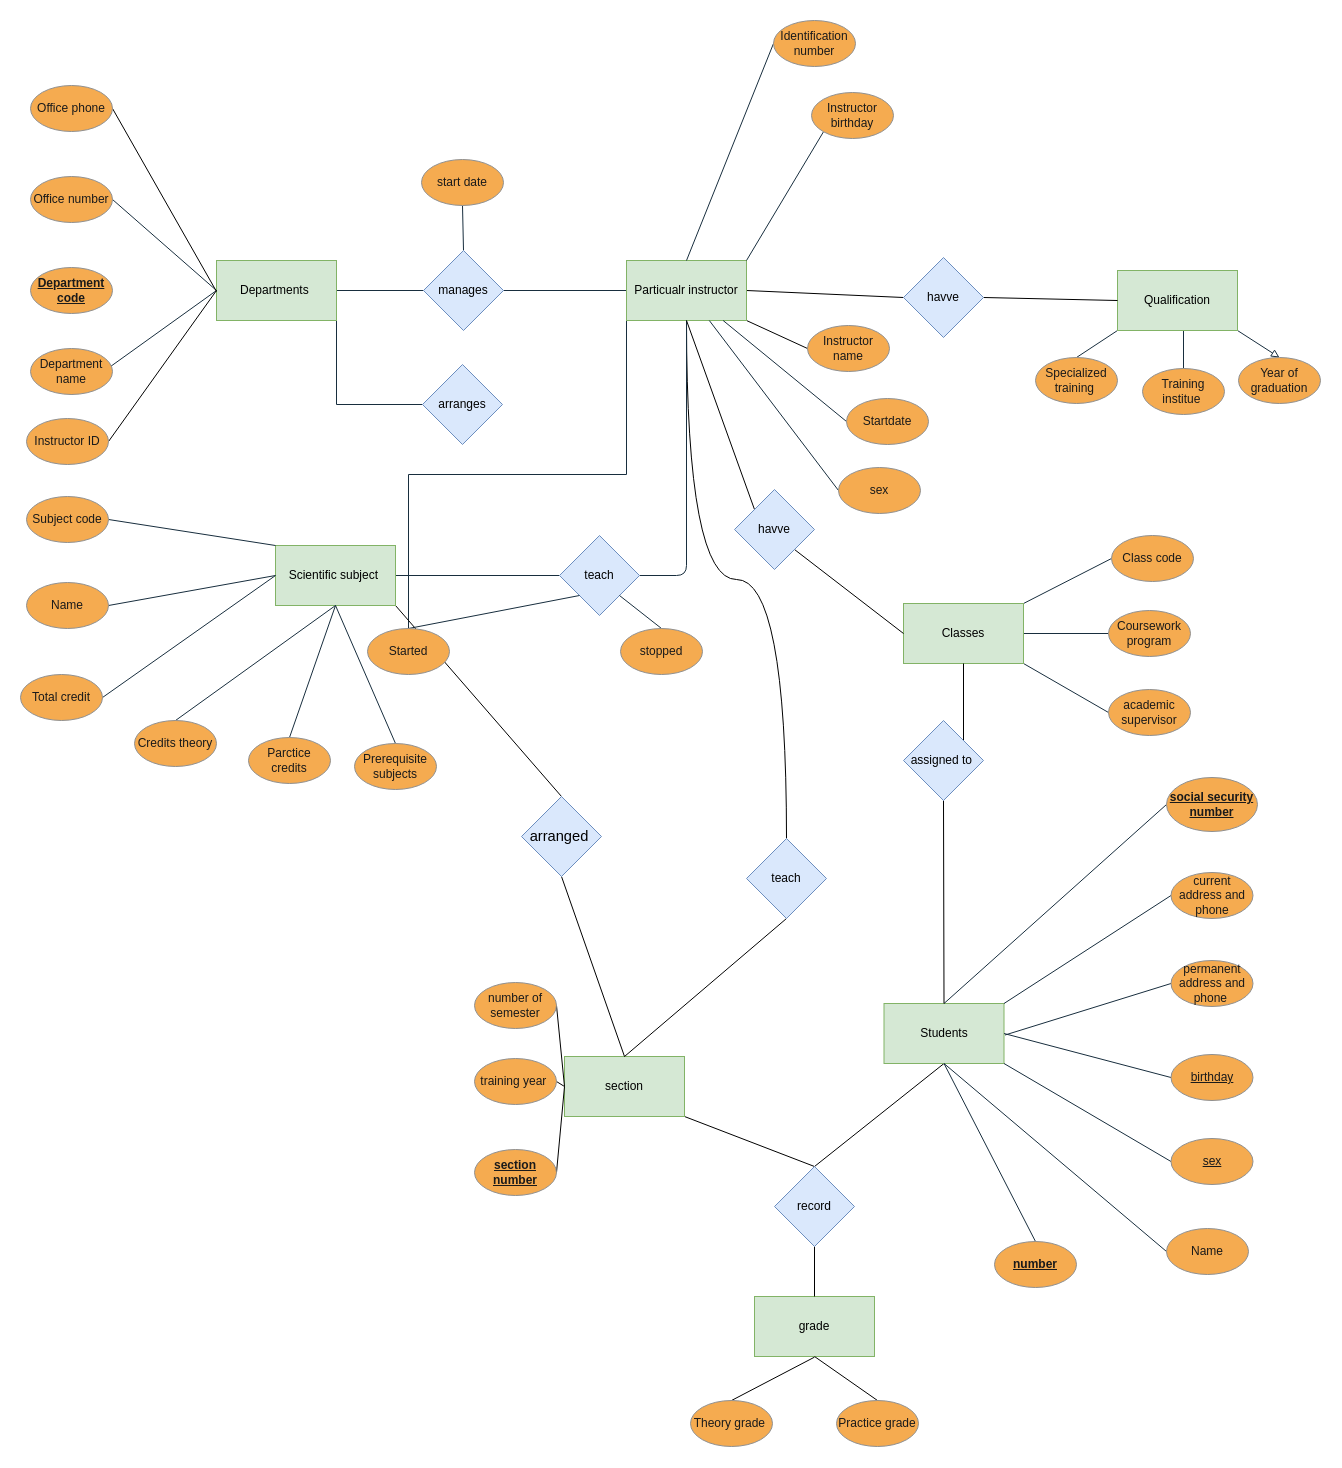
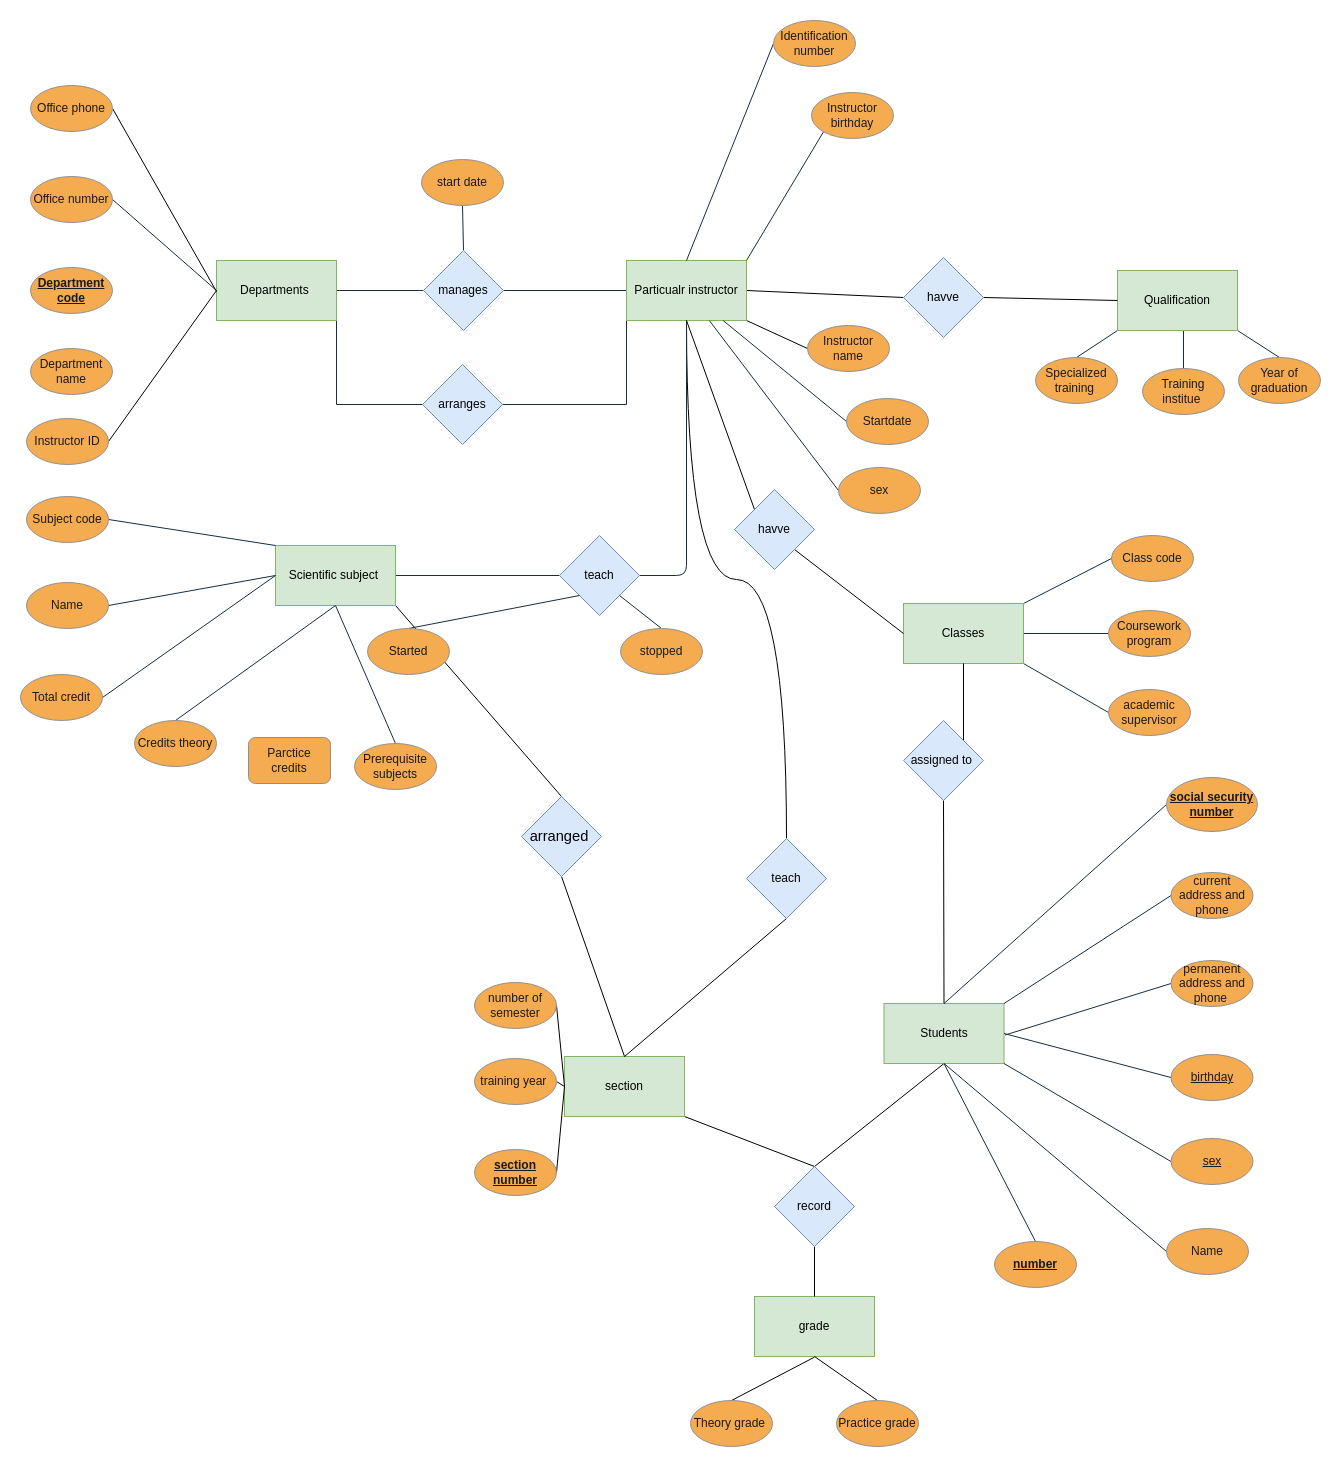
edge "Departments" -- "Department name": removed
edge "Qualification" -> "Year of graduation": arrowhead block -> none
edge "Particualr instructor" -- "Started": now "Particualr instructor" -- "arranges"
edge "Scientific subject" -- "Parctice credits": removed
node "Parctice credits": shape ellipse -> rounded rectangle
